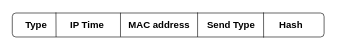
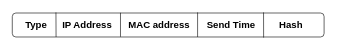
node "IP Time": label "IP Time" -> "IP Address"
node "Send Type": label "Send Type" -> "Send Time"
